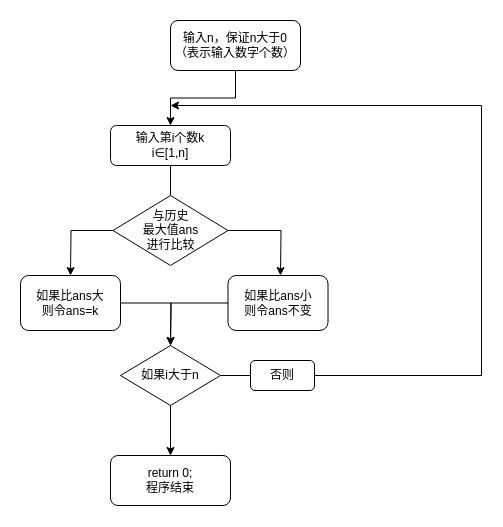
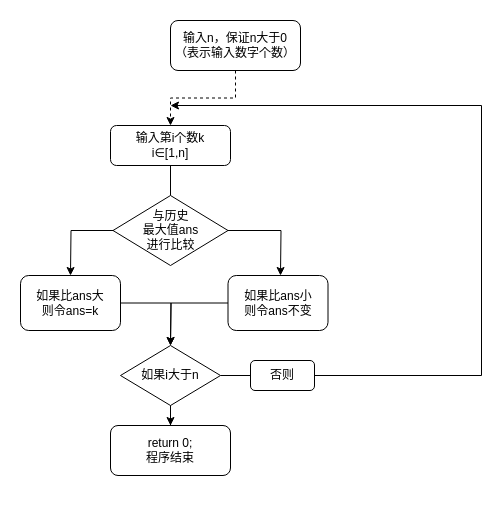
edge "输入n，保证n大于0 （表示输入数字个数）" -> "输入第i个数k i∈[1,n]": style solid -> dashed
node "return 0; 程序结束": moved (171, 481) -> (171, 451)
